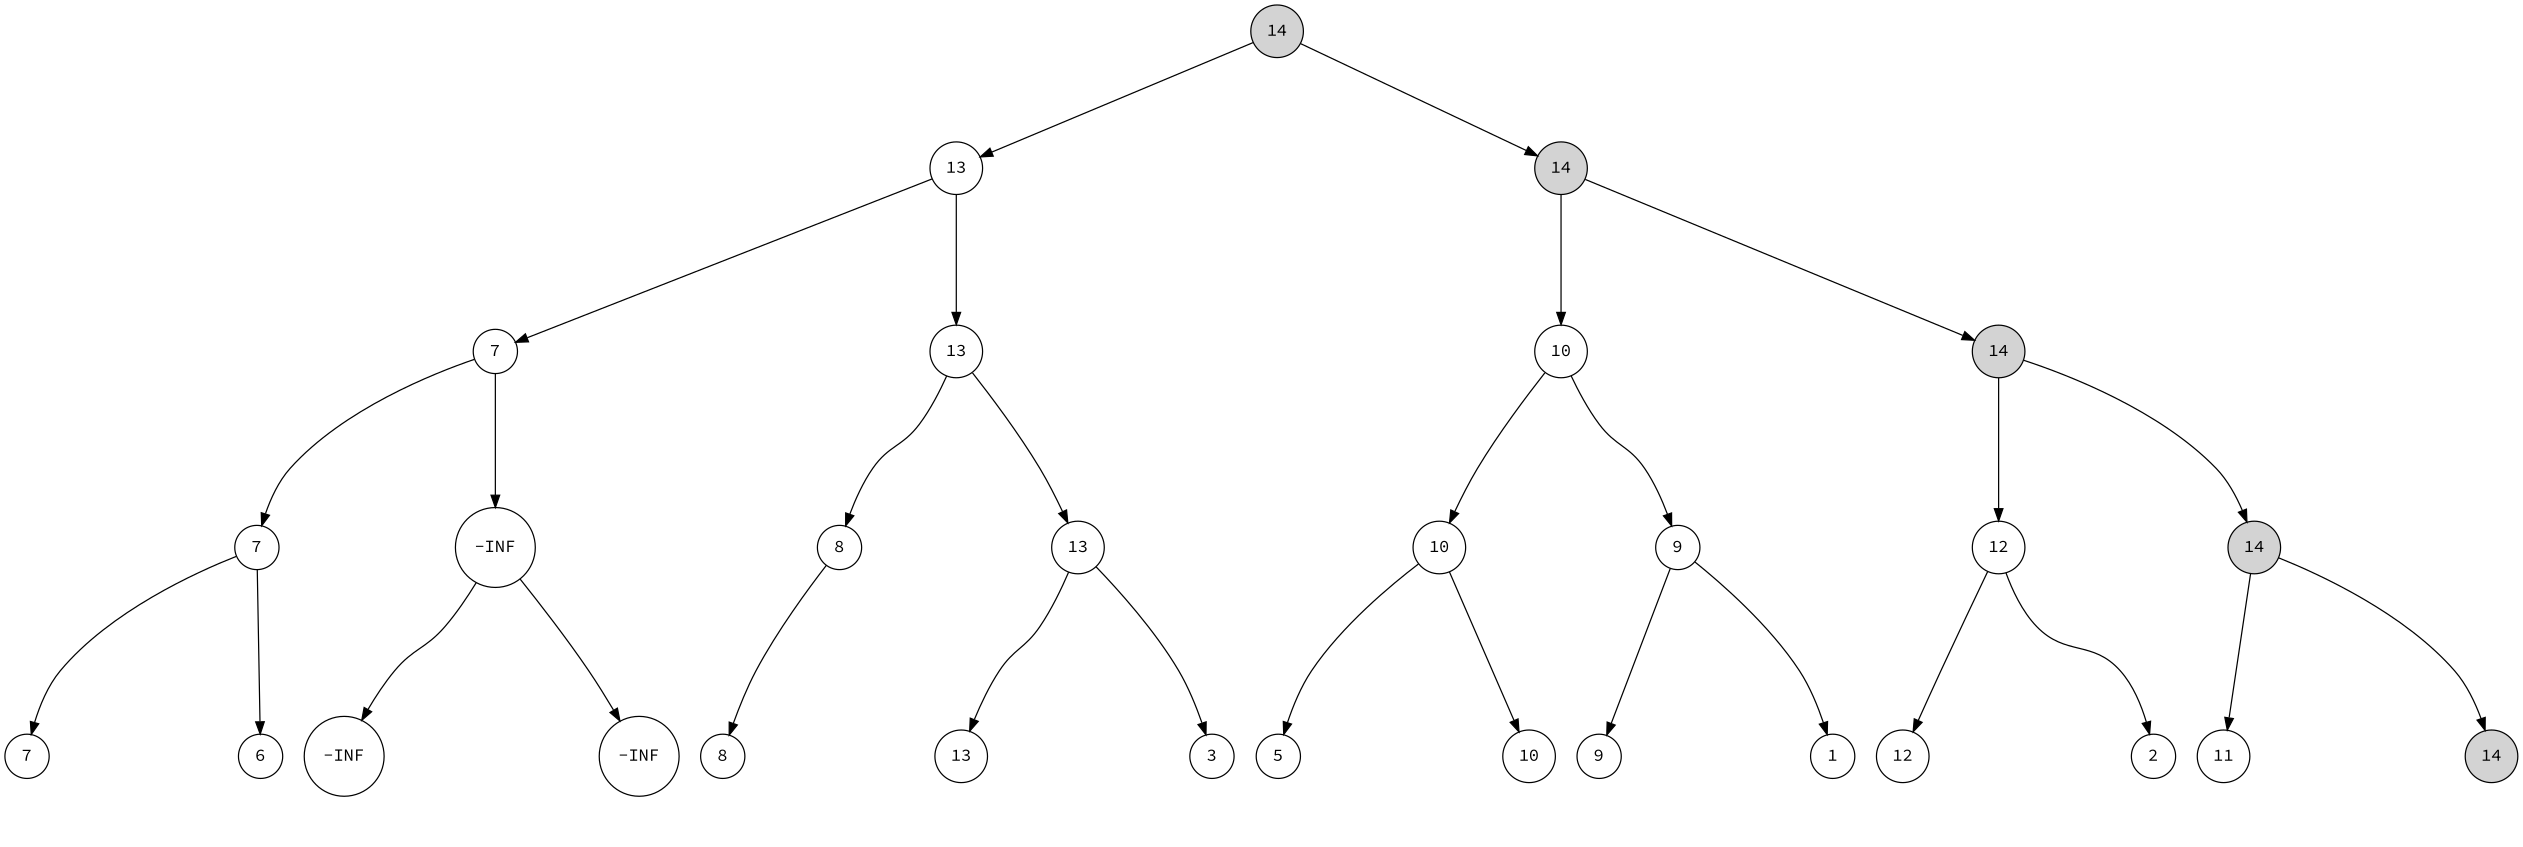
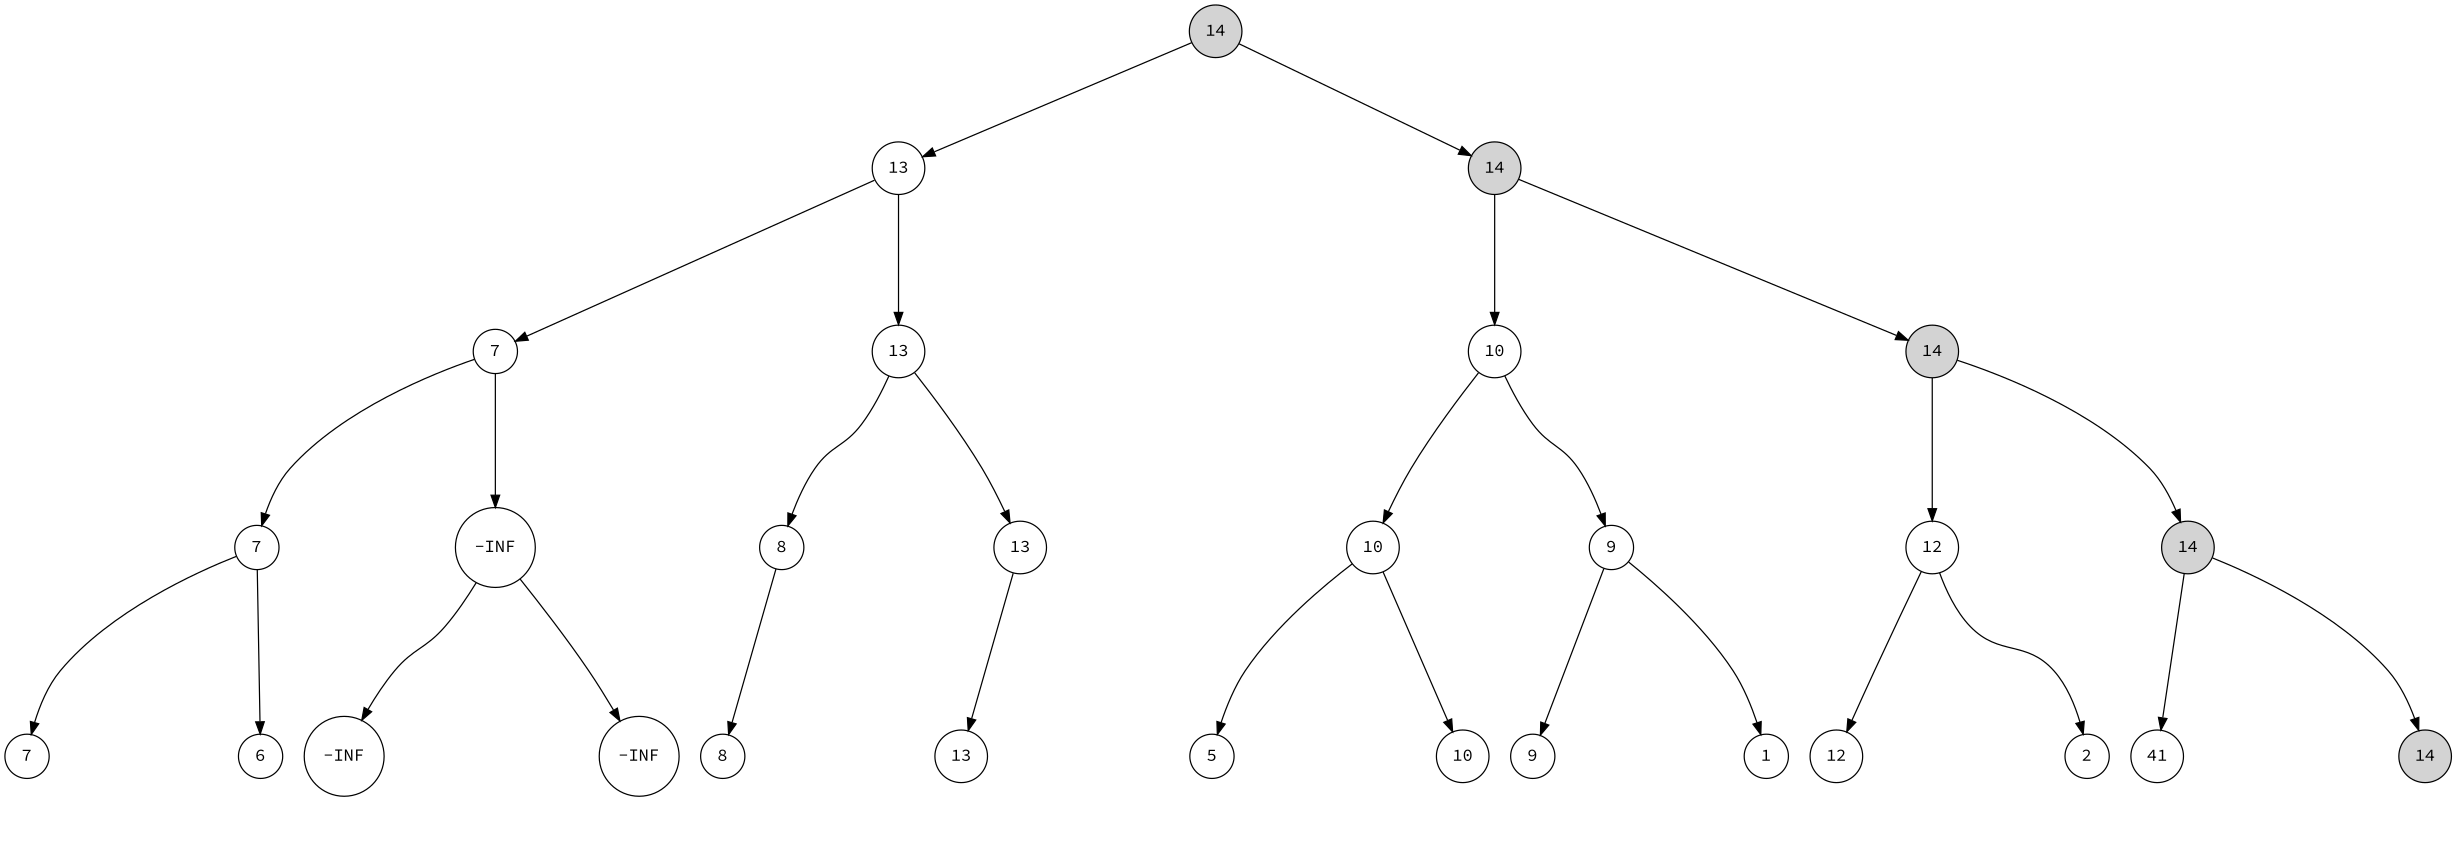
node "3": removed
node "11": label "11" -> "41"
